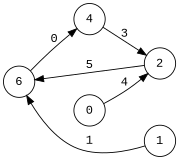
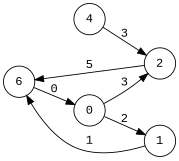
edge "6" -> "4": now "6" -> "0"
edge "0" -> "2": label "4" -> "3"
edge "0" -> "1": added, label "2"
